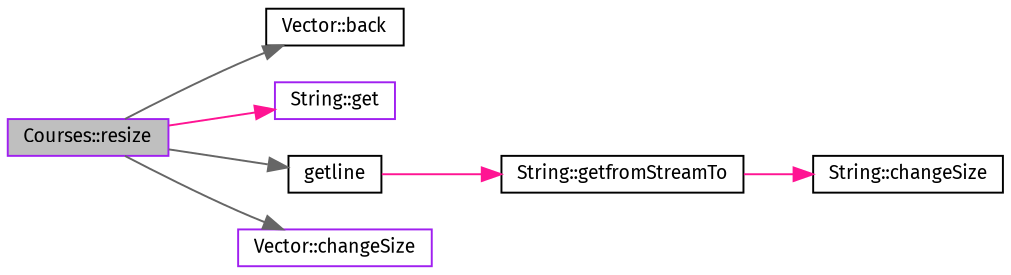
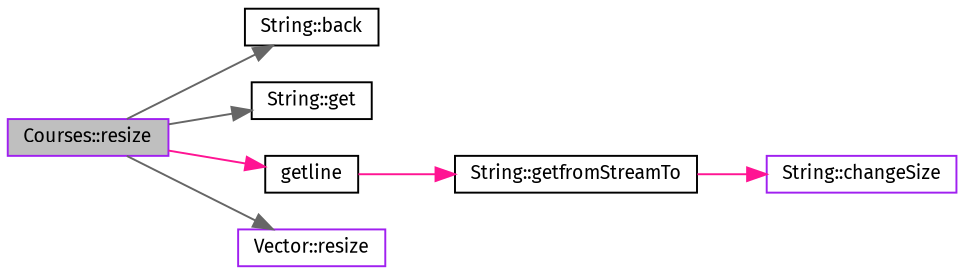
node "Vector::back": label "Vector::back" -> "String::back"
node "String::get": color purple -> black
edge "Courses::resize" -> "String::get": color deeppink -> gray40
edge "Courses::resize" -> "getline": color gray40 -> deeppink
node "String::changeSize": color black -> purple
node "Vector::changeSize": label "Vector::changeSize" -> "Vector::resize"
